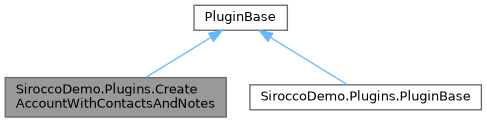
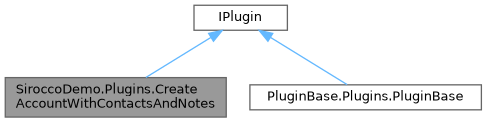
node "PluginBase": label "PluginBase" -> "IPlugin"
node "SiroccoDemo.Plugins.PluginBase": label "SiroccoDemo.Plugins.PluginBase" -> "PluginBase.Plugins.PluginBase"
